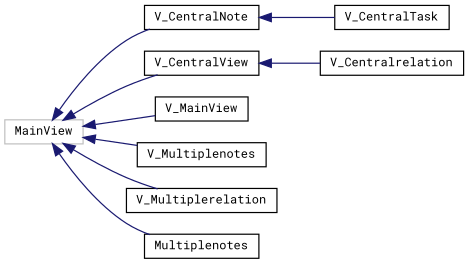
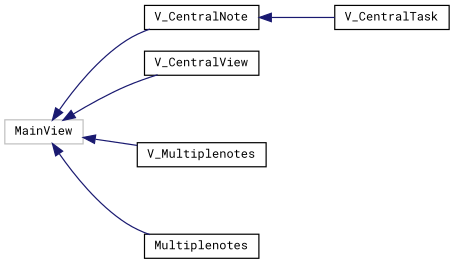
node "V_Centralrelation": removed
node "V_MainView": removed
node "V_Multiplerelation": removed
